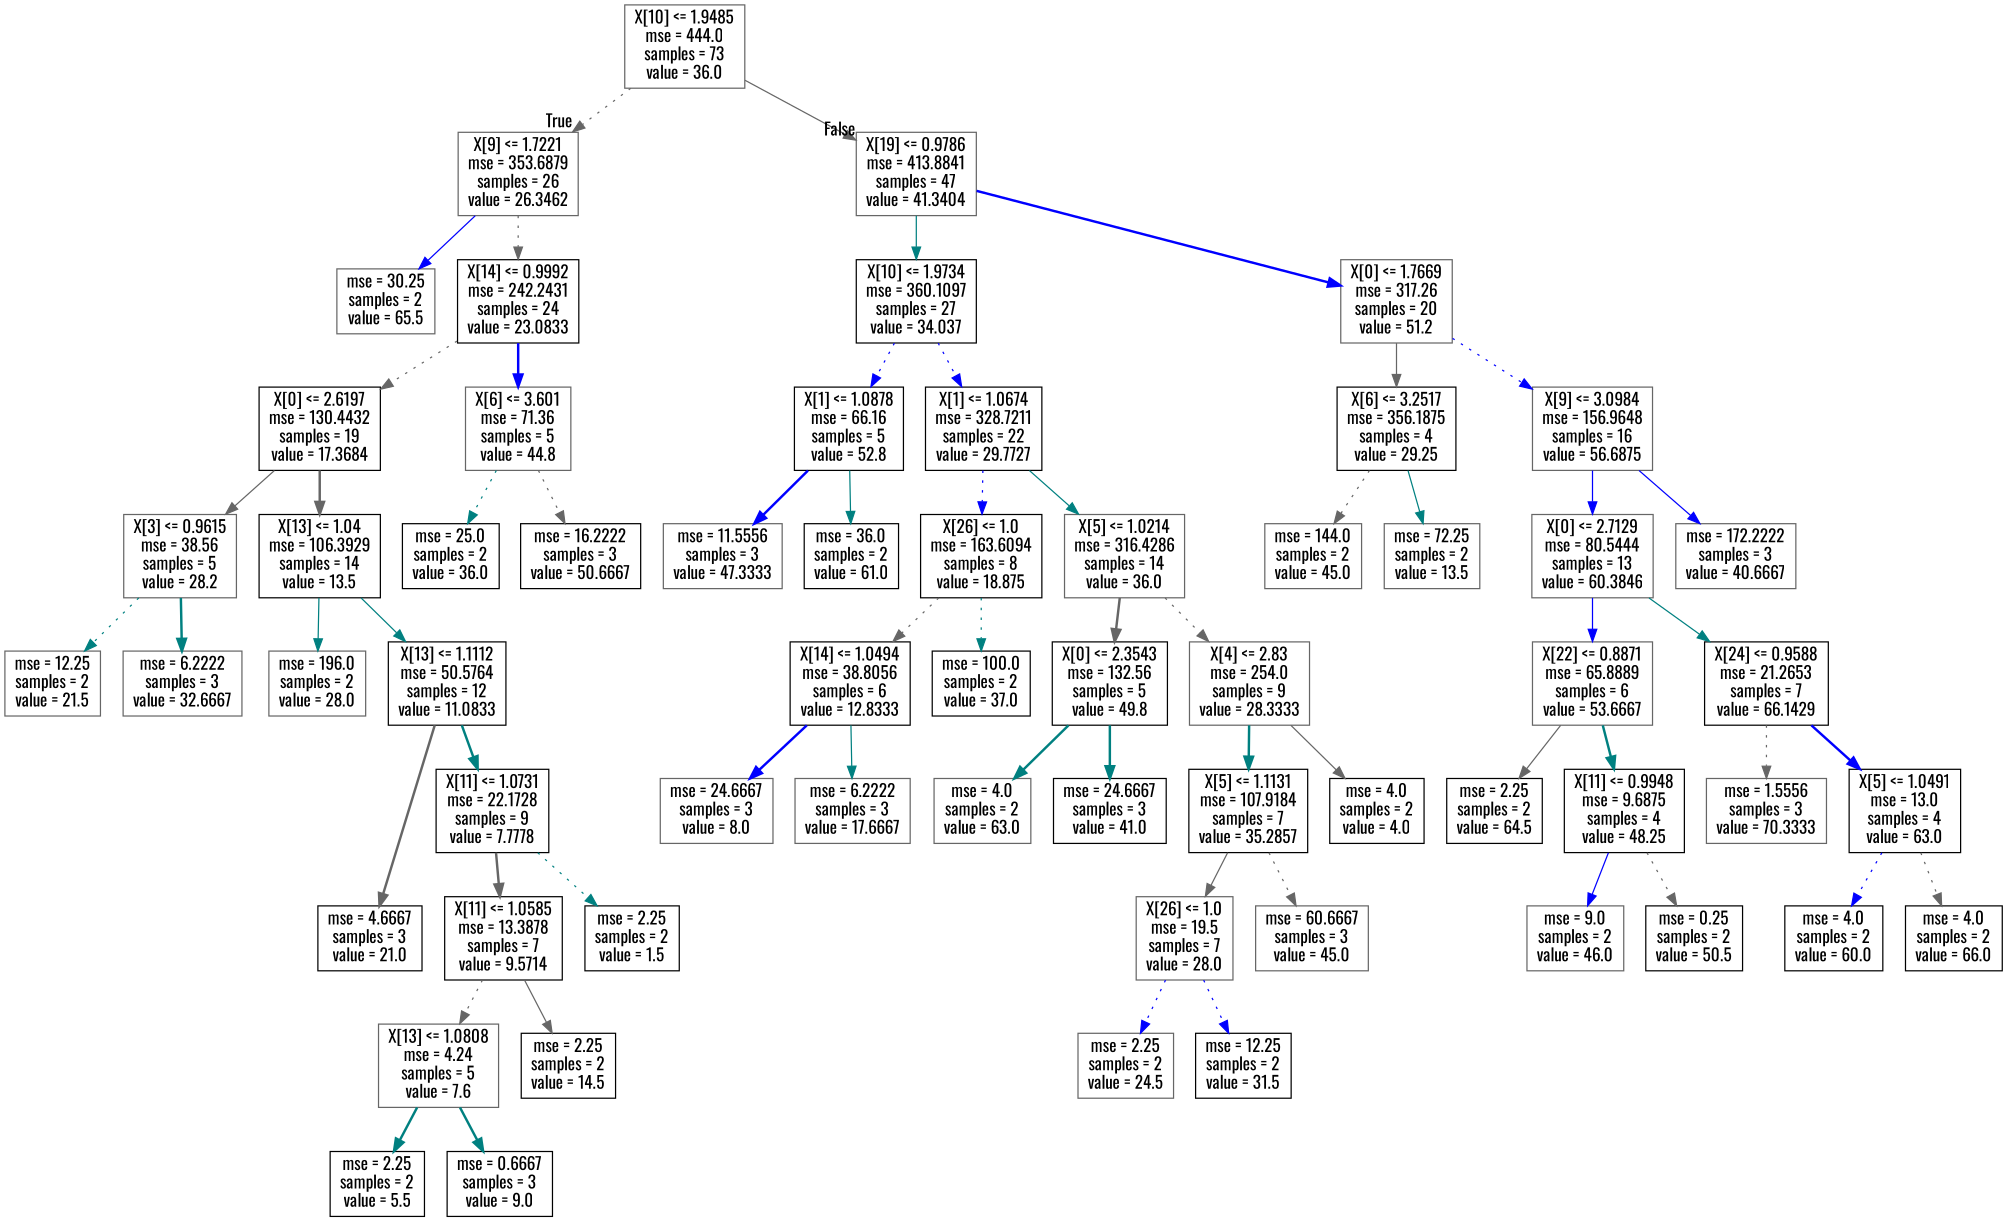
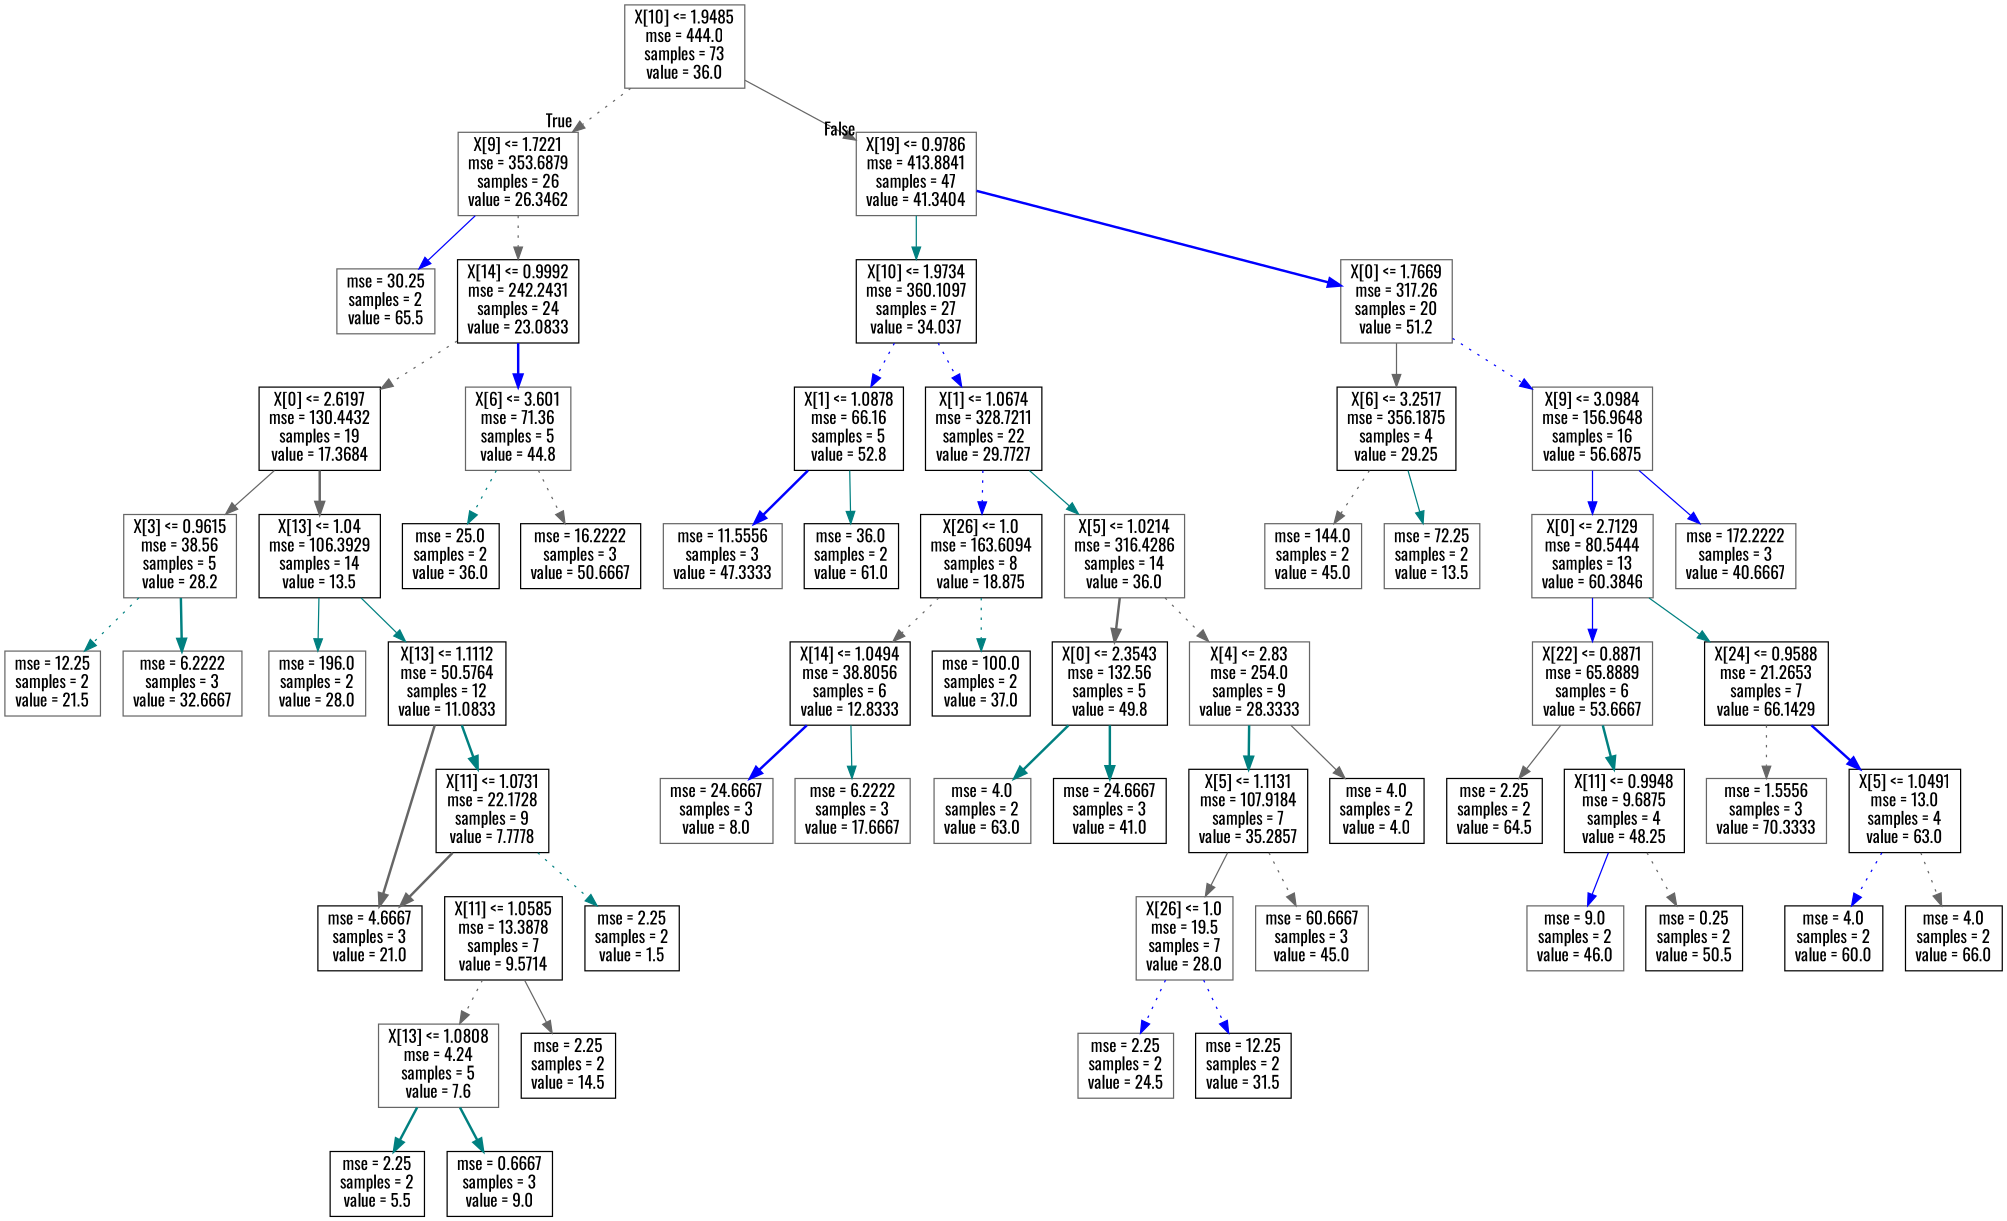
edge "X[11] <= 1.0731 mse = 22.1728 samples = 9 value = 7.7778" -> "X[11] <= 1.0585 mse = 13.3878 samples = 7 value = 9.5714": now "X[11] <= 1.0731 mse = 22.1728 samples = 9 value = 7.7778" -> "mse = 4.6667 samples = 3 value = 21.0"
